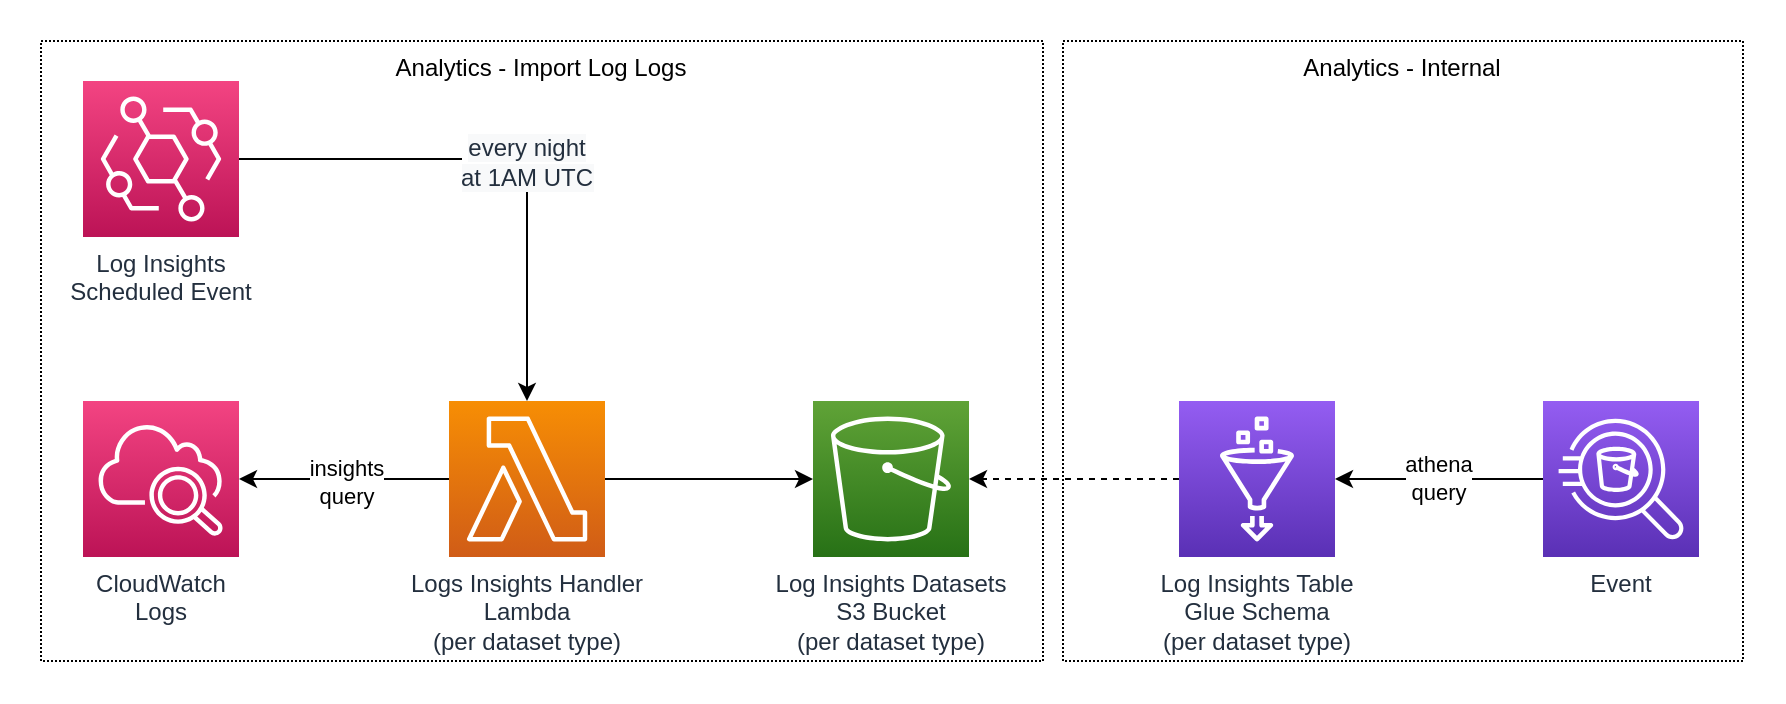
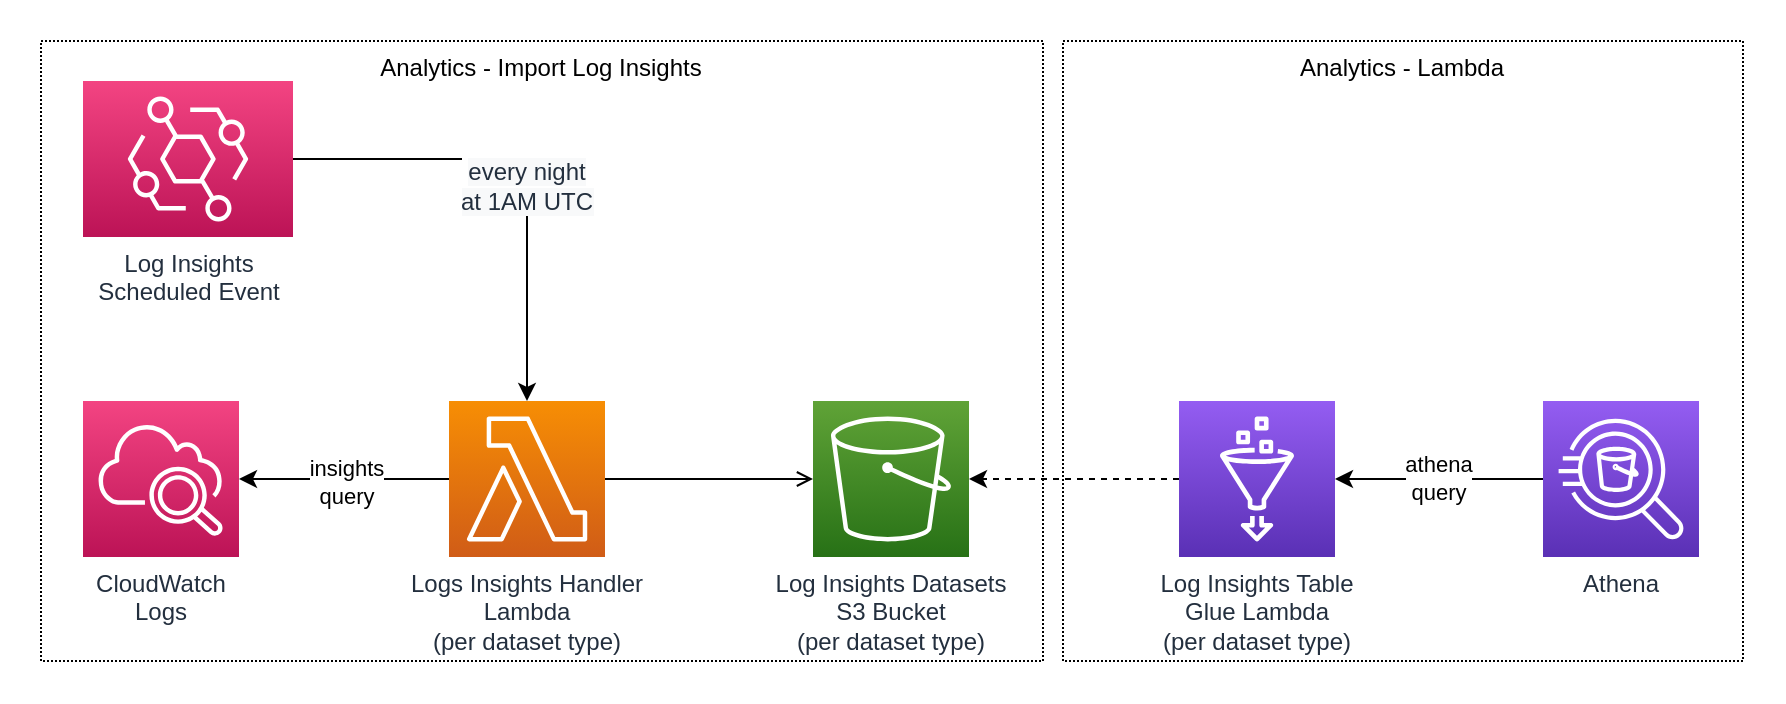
node "Analytics - Import Log Logs": label "Analytics - Import Log Logs" -> "Analytics - Import Log Insights"
node "Analytics - Internal": label "Analytics - Internal" -> "Analytics - Lambda"
node "Log Insights Scheduled Event": size 156x156 -> 210x156
edge "Logs Insights Handler Lambda (per dataset type)" -> "Log Insights Datasets S3 Bucket (per dataset type)": arrowhead classic -> open
node "Event": label "Event" -> "Athena"
node "Log Insights Table Glue Schema (per dataset type)": label "Log Insights Table Glue Schema (per dataset type)" -> "Log Insights Table Glue Lambda (per dataset type)"
